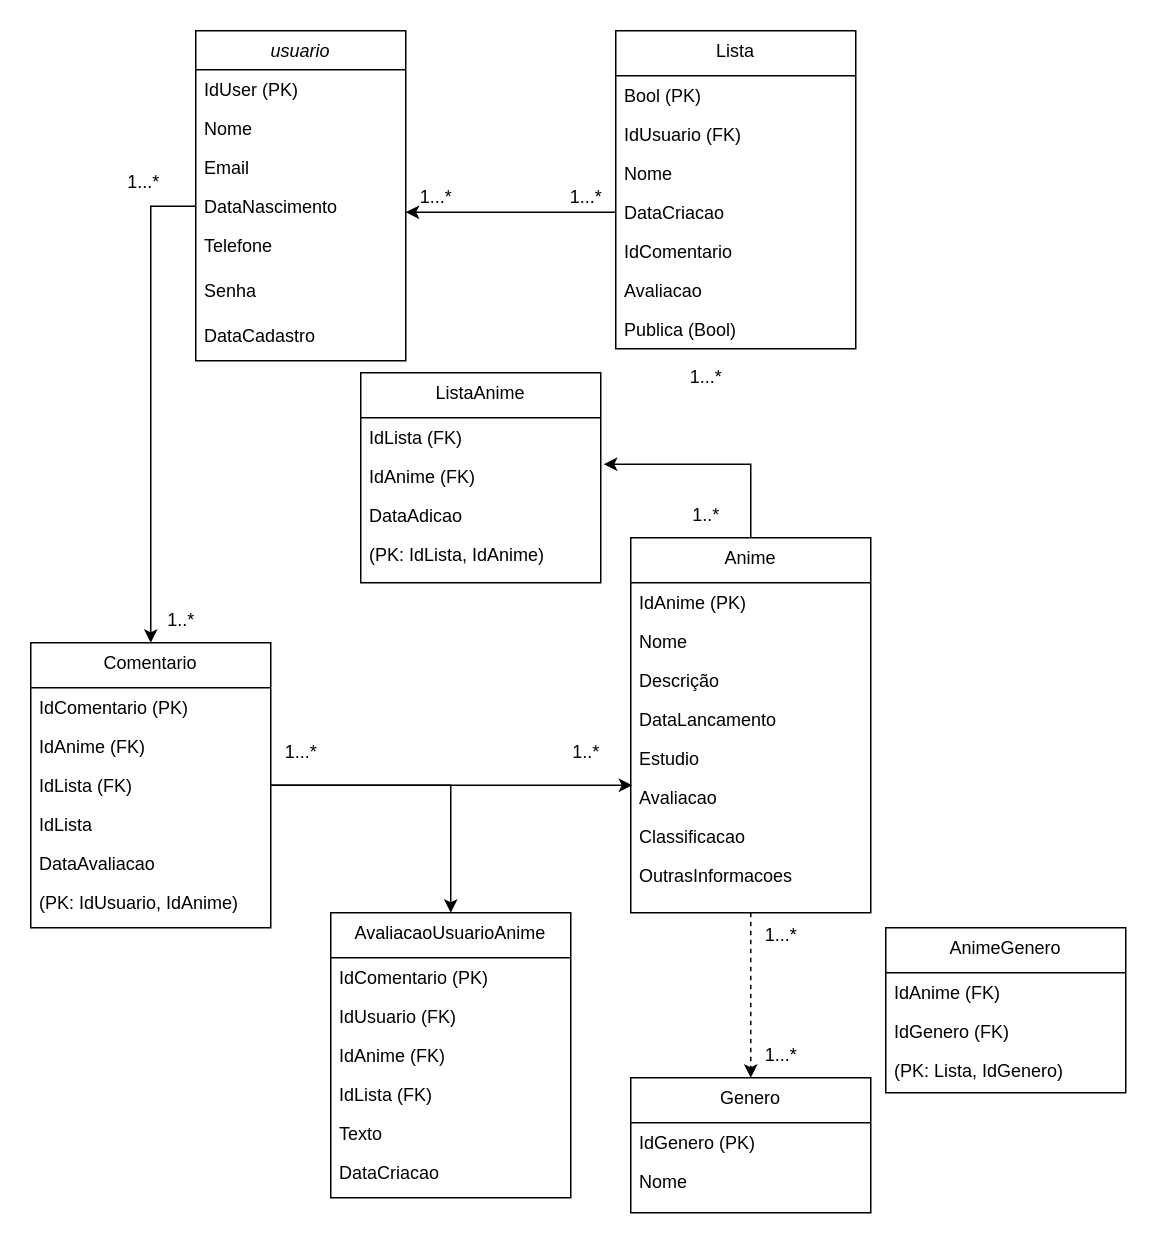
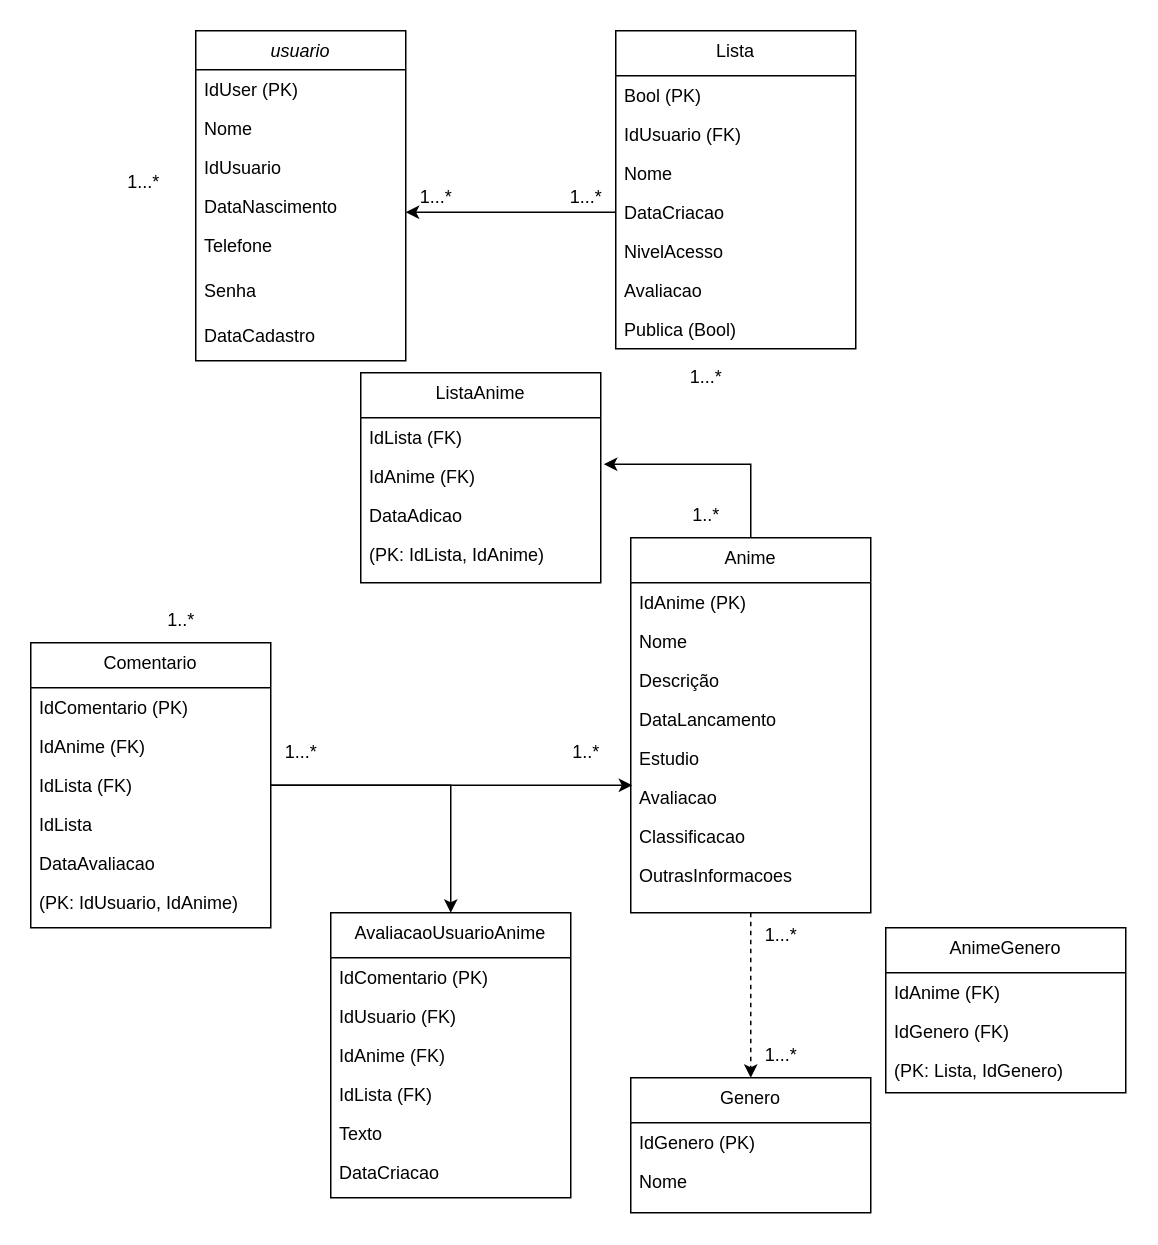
node "Email": label "Email" -> "IdUsuario"
node "IdComentario": label "IdComentario" -> "NivelAcesso"
edge "DataNascimento" -> "Comentario": removed
